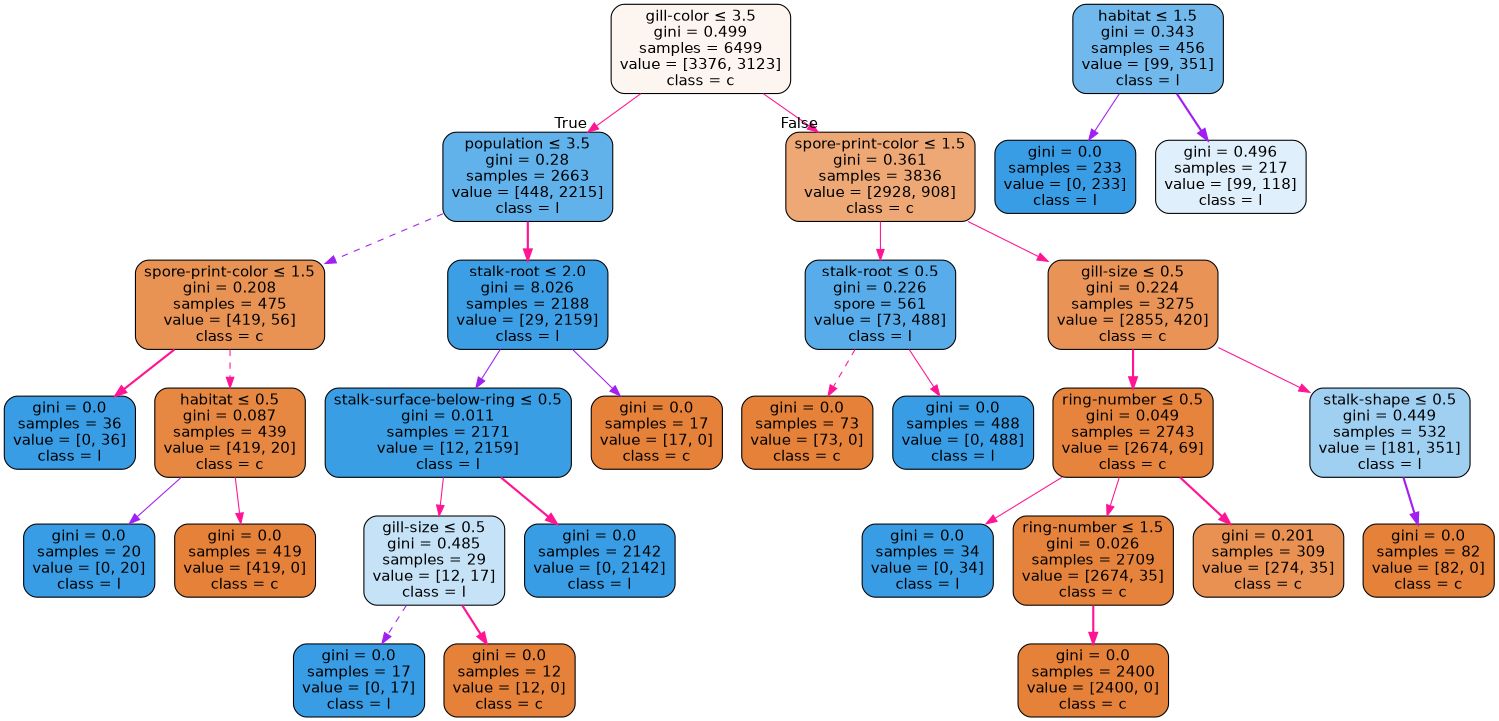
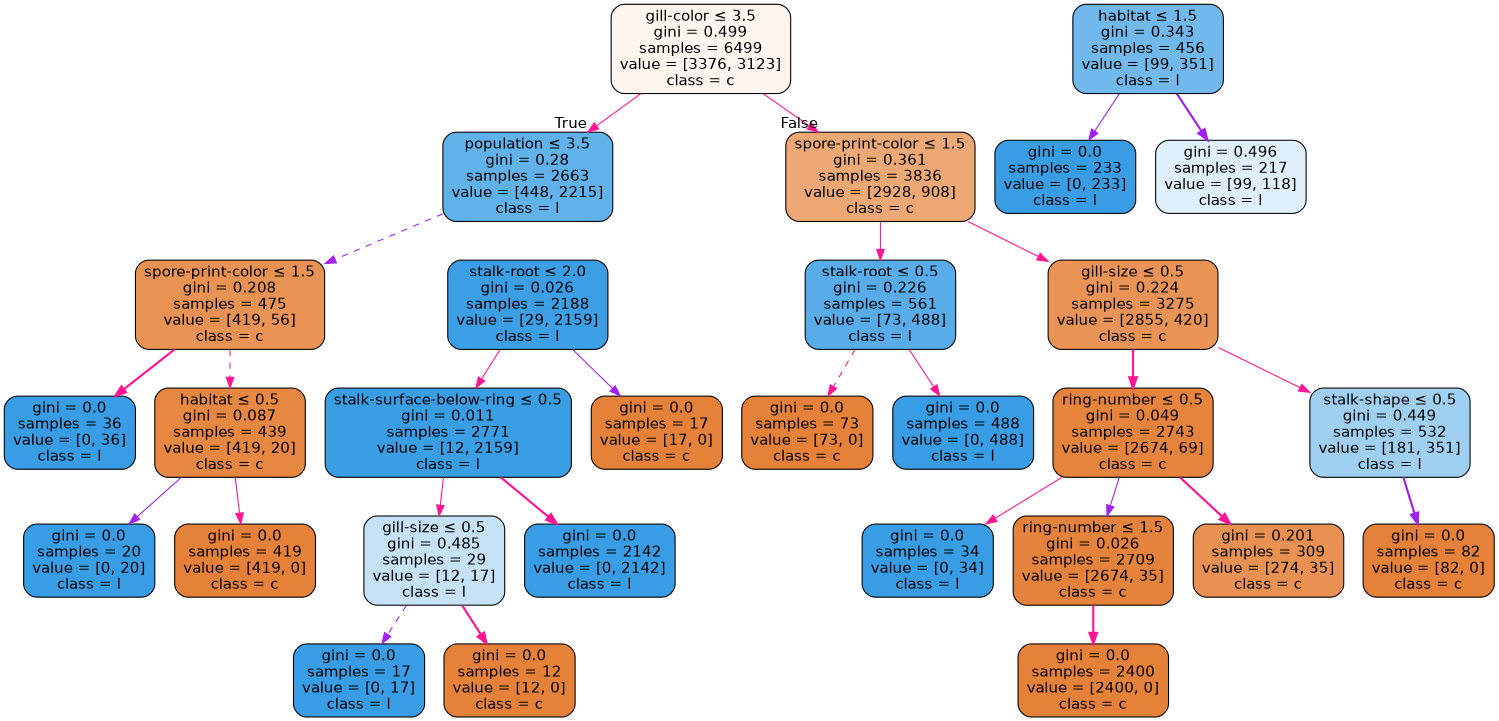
edge "population ≤ 3.5" -> "stalk-root ≤ 2.0": removed
node "stalk-root ≤ 2.0": text "gini = 8.026" -> "gini = 0.026"
node "stalk-root ≤ 0.5": text "spore = 561" -> "samples = 561"
edge "stalk-root ≤ 2.0" -> "stalk-surface-below-ring ≤ 0.5": color purple -> deeppink
node "stalk-surface-below-ring ≤ 0.5": text "samples = 2171" -> "samples = 2771"
edge "ring-number ≤ 0.5" -> "ring-number ≤ 1.5": color deeppink -> purple
